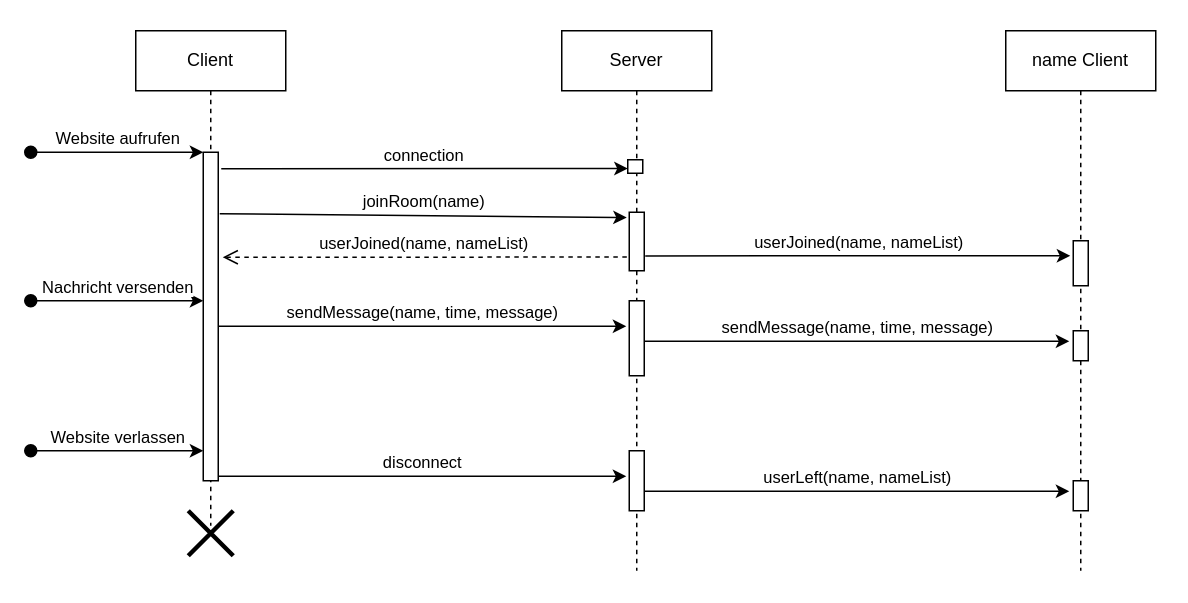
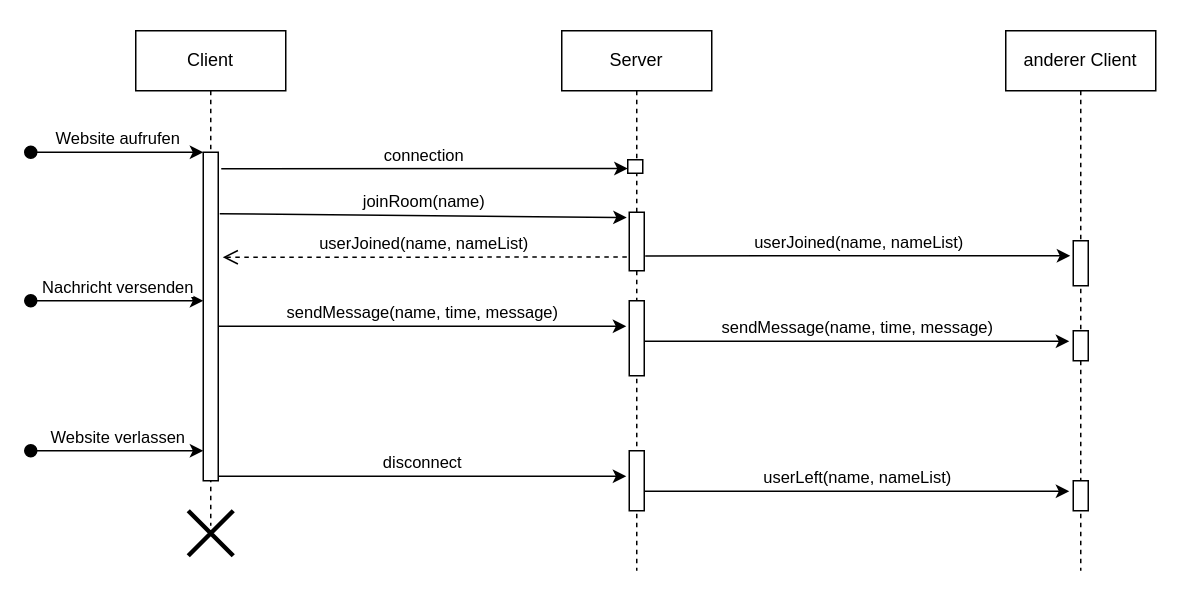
node "name Client": label "name Client" -> "anderer Client"
